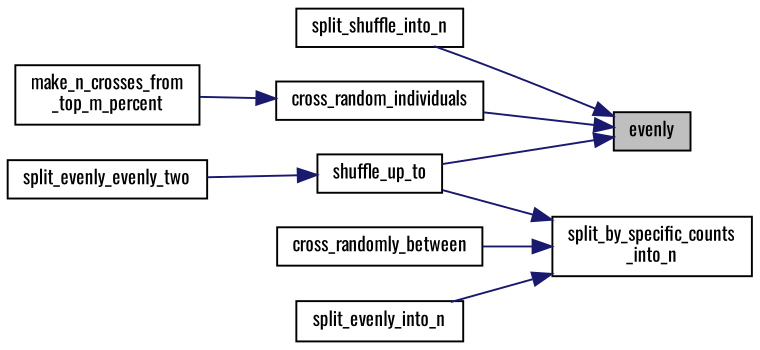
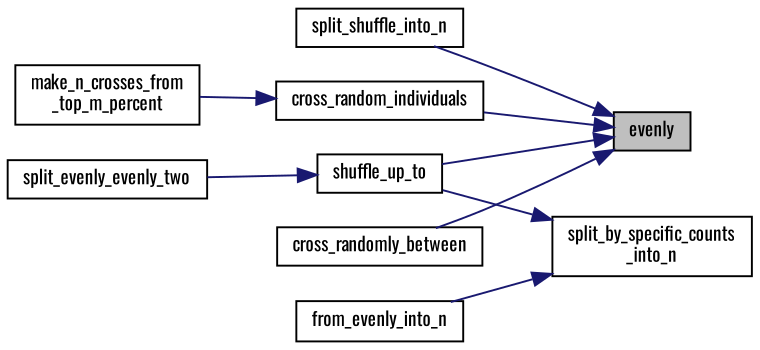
edge "cross_randomly_between" -> "split_by_specific_counts _into_n": now "cross_randomly_between" -> "evenly"
node "split_evenly_into_n": label "split_evenly_into_n" -> "from_evenly_into_n"
